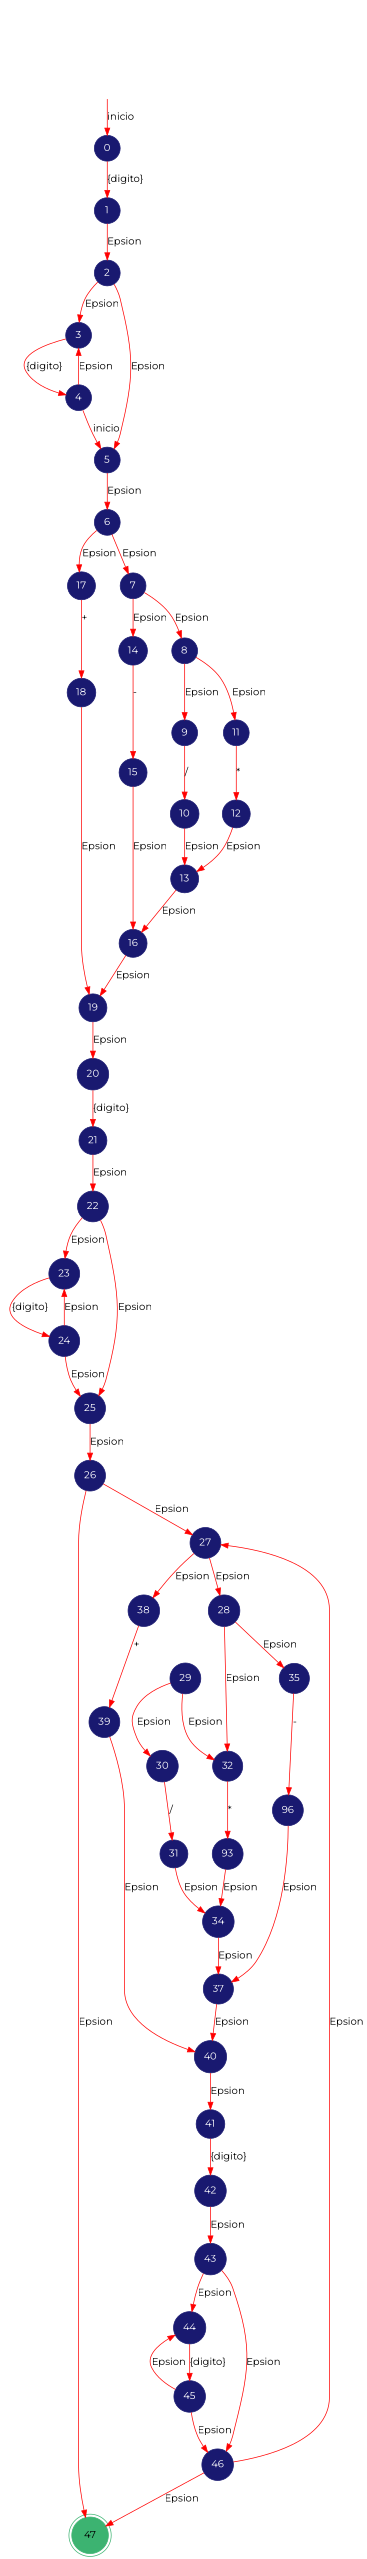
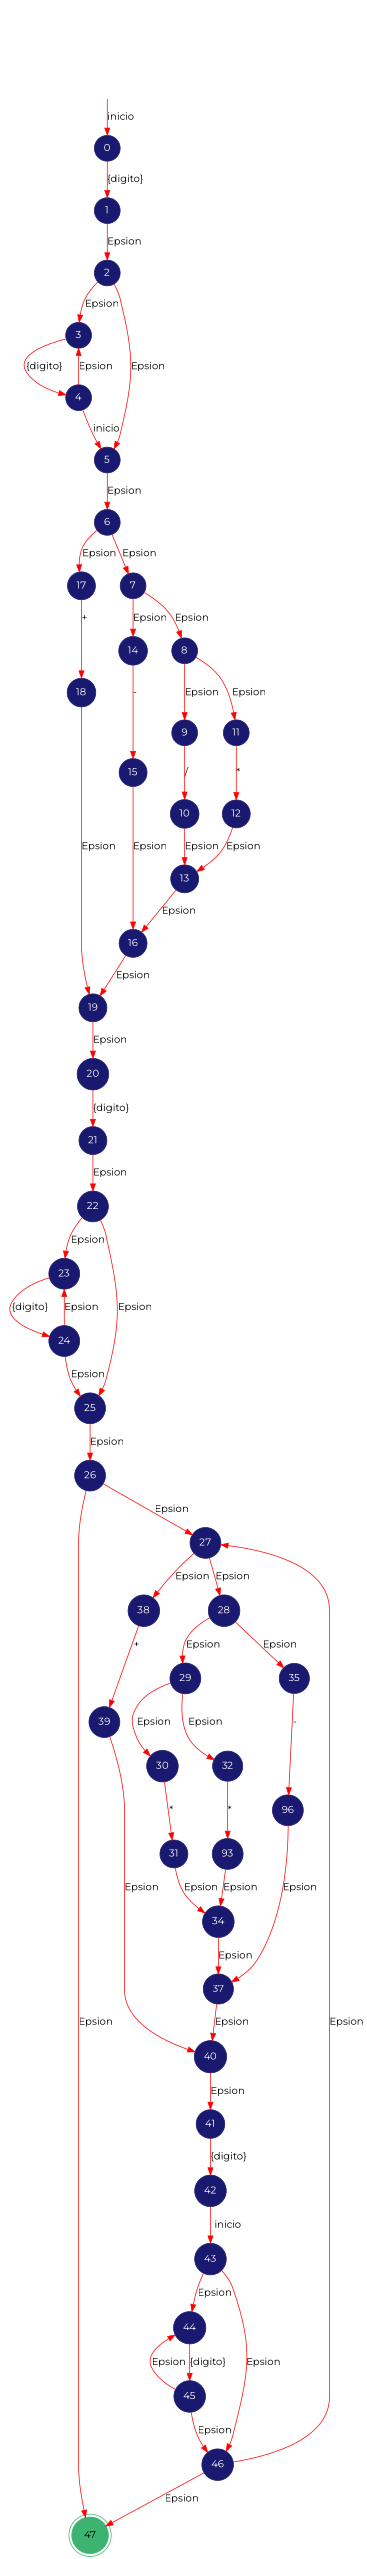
edge "28" -> "32": now "28" -> "29"
edge "30" -> "31": label "/" -> "*"
edge "42" -> "43": label "Epsion" -> "inicio"
